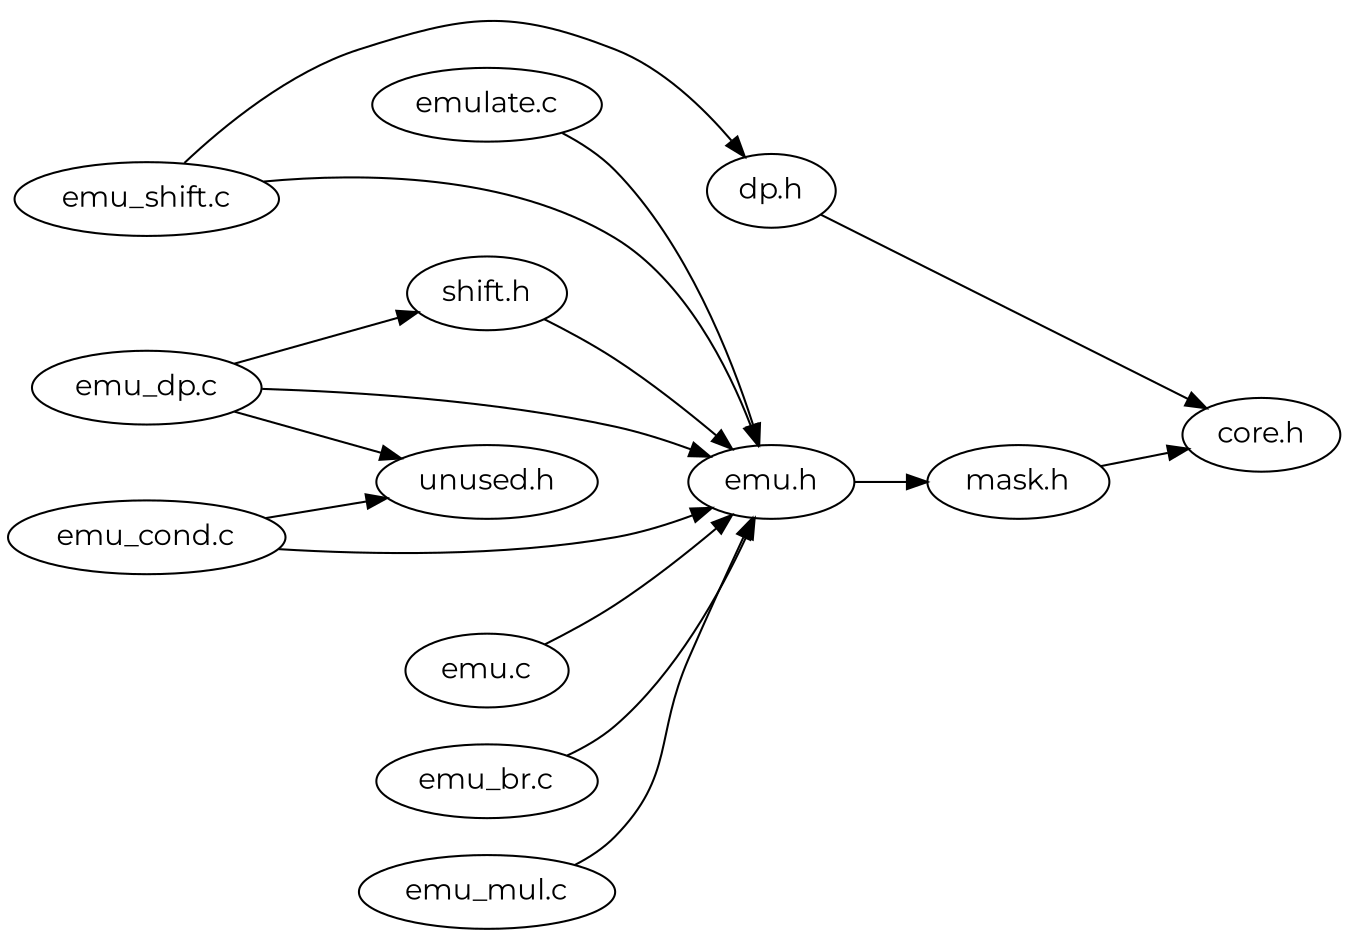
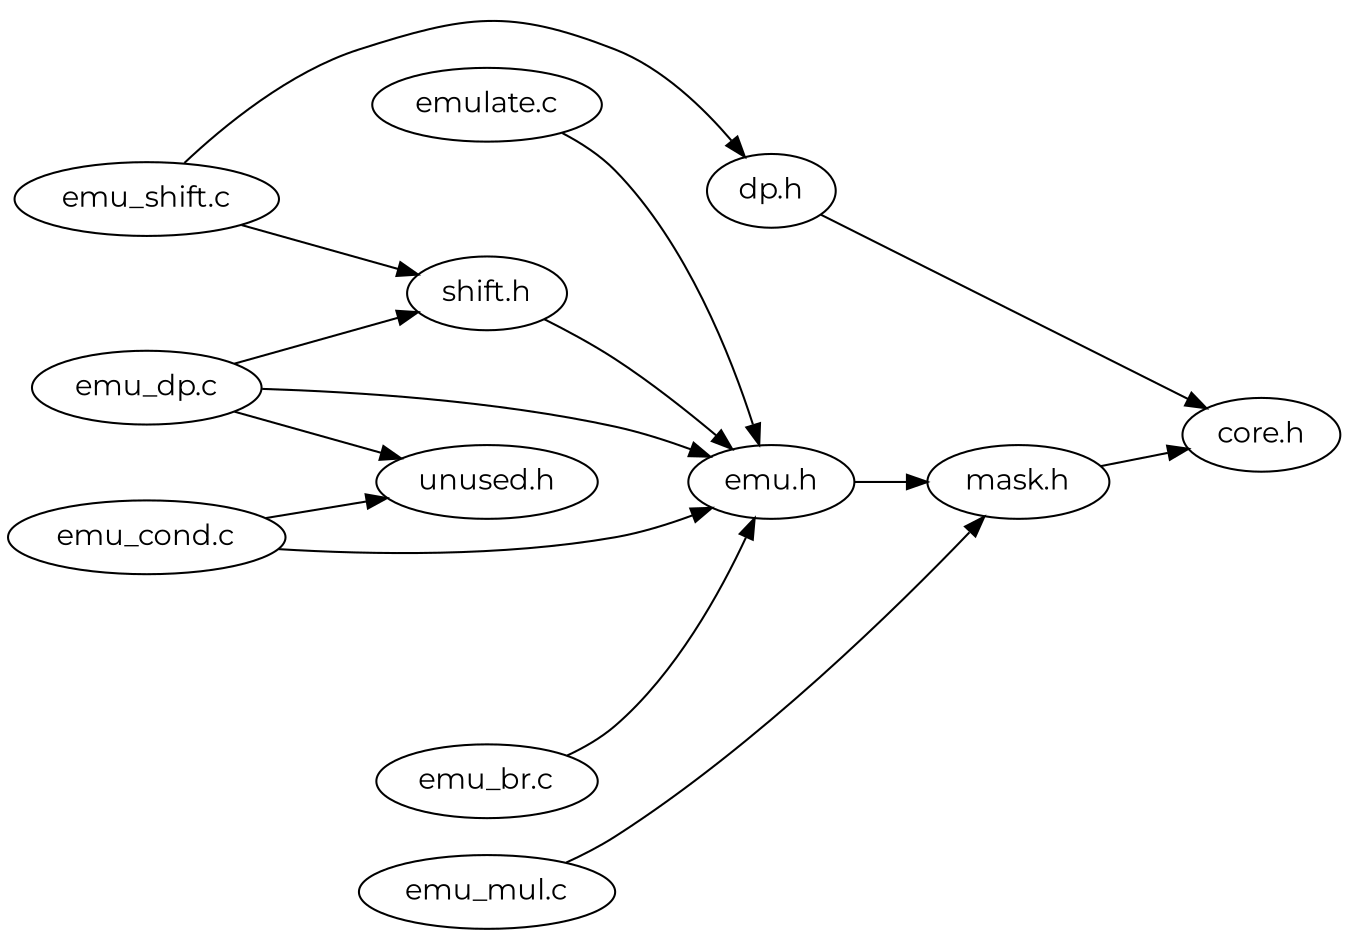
edge "emu_shift.c" -> "emu.h": now "emu_shift.c" -> "shift.h"
node "emu.c": removed
edge "emu_mul.c" -> "emu.h": now "emu_mul.c" -> "mask.h"
